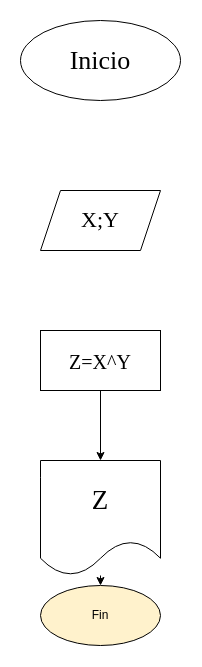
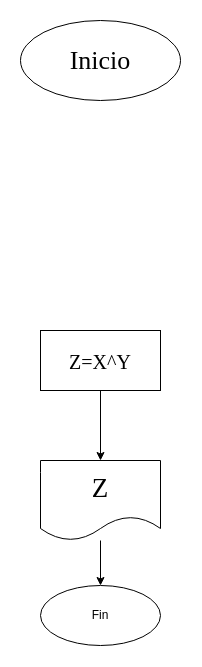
node "X;Y": removed
node "Z": size 120x115 -> 120x80
node "Fin": fillcolor #fff2cc -> #ffffff
